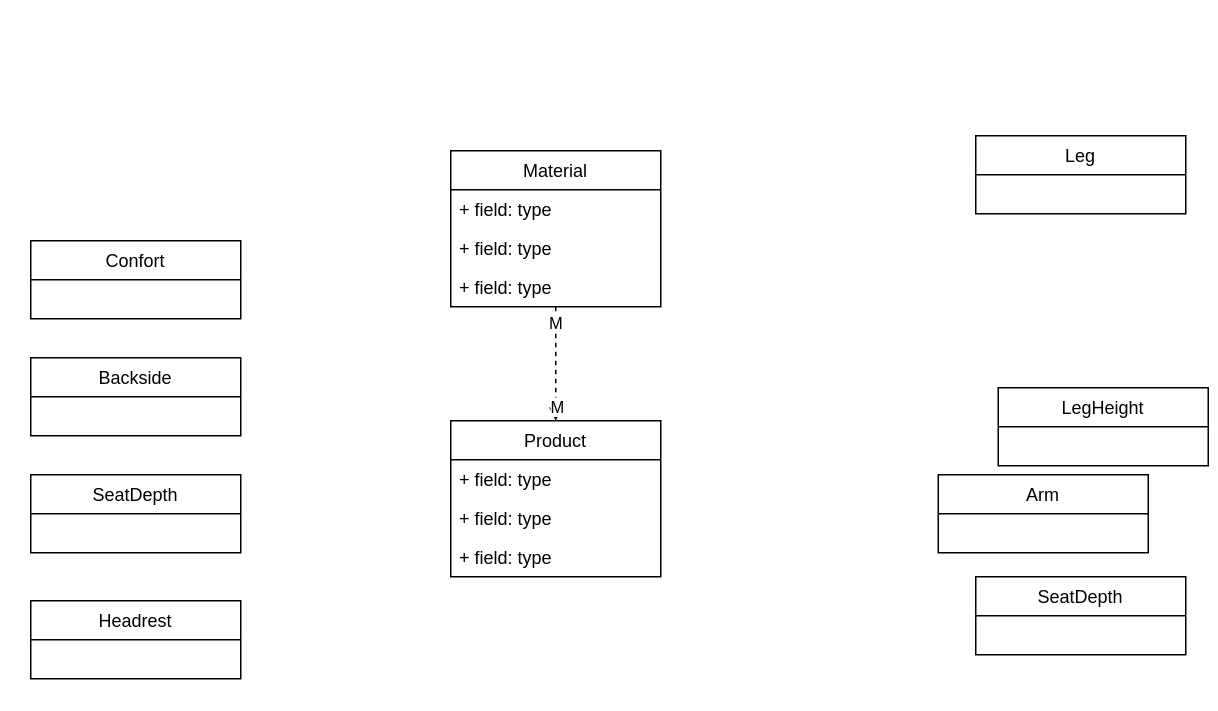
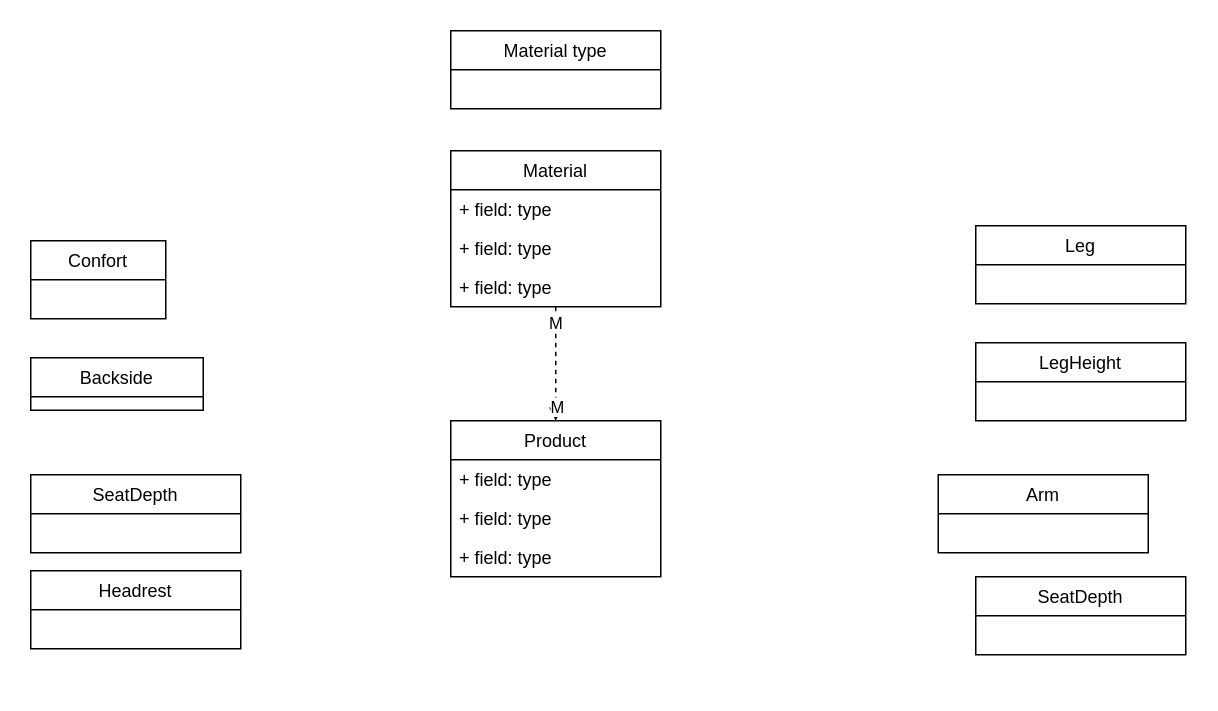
node "Material type": added
node "Leg": moved (1081, 175) -> (1081, 265)
node "Confort": size 210x78 -> 135x78
node "Backside": size 210x78 -> 173x53
node "LegHeight": moved (1103, 427) -> (1081, 382)
node "Headrest": moved (136, 640) -> (136, 610)
